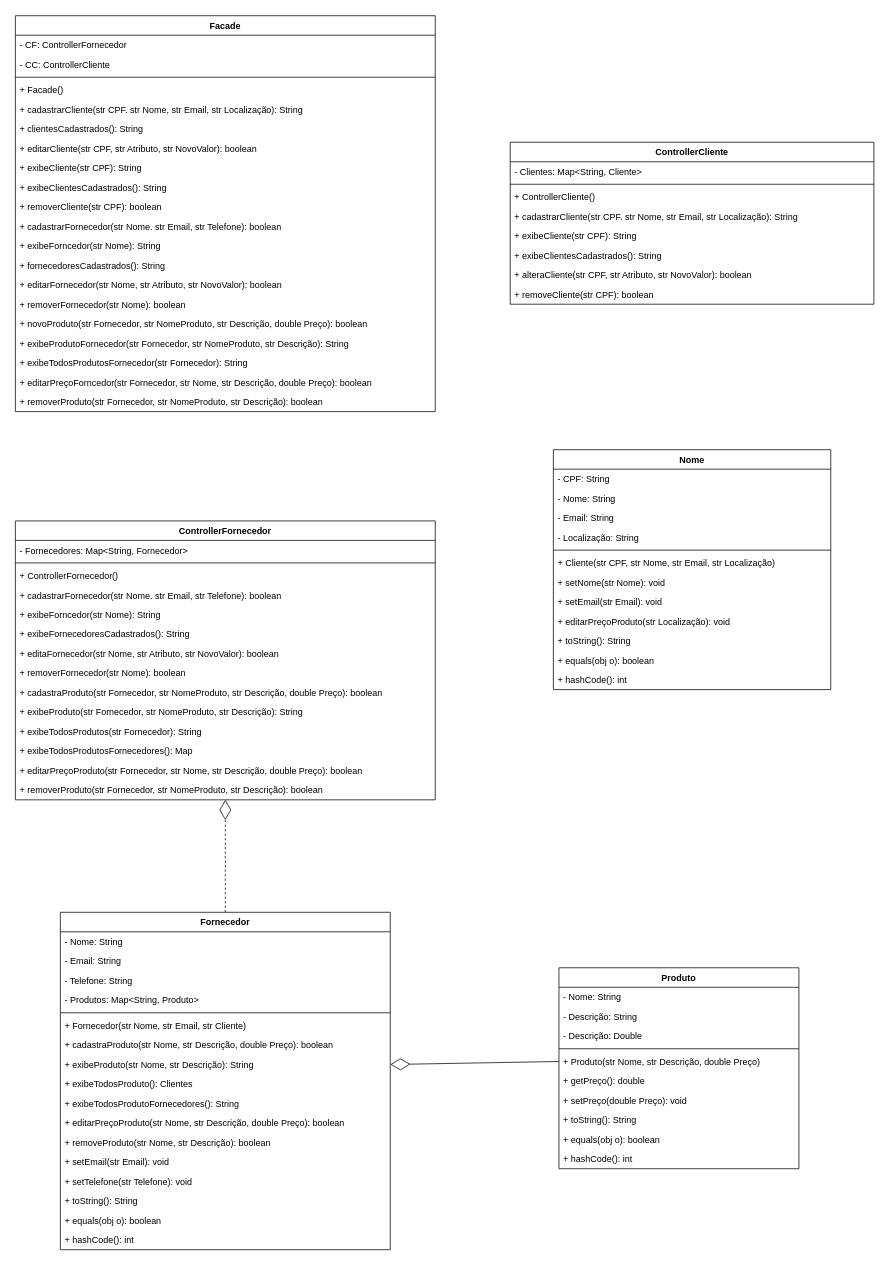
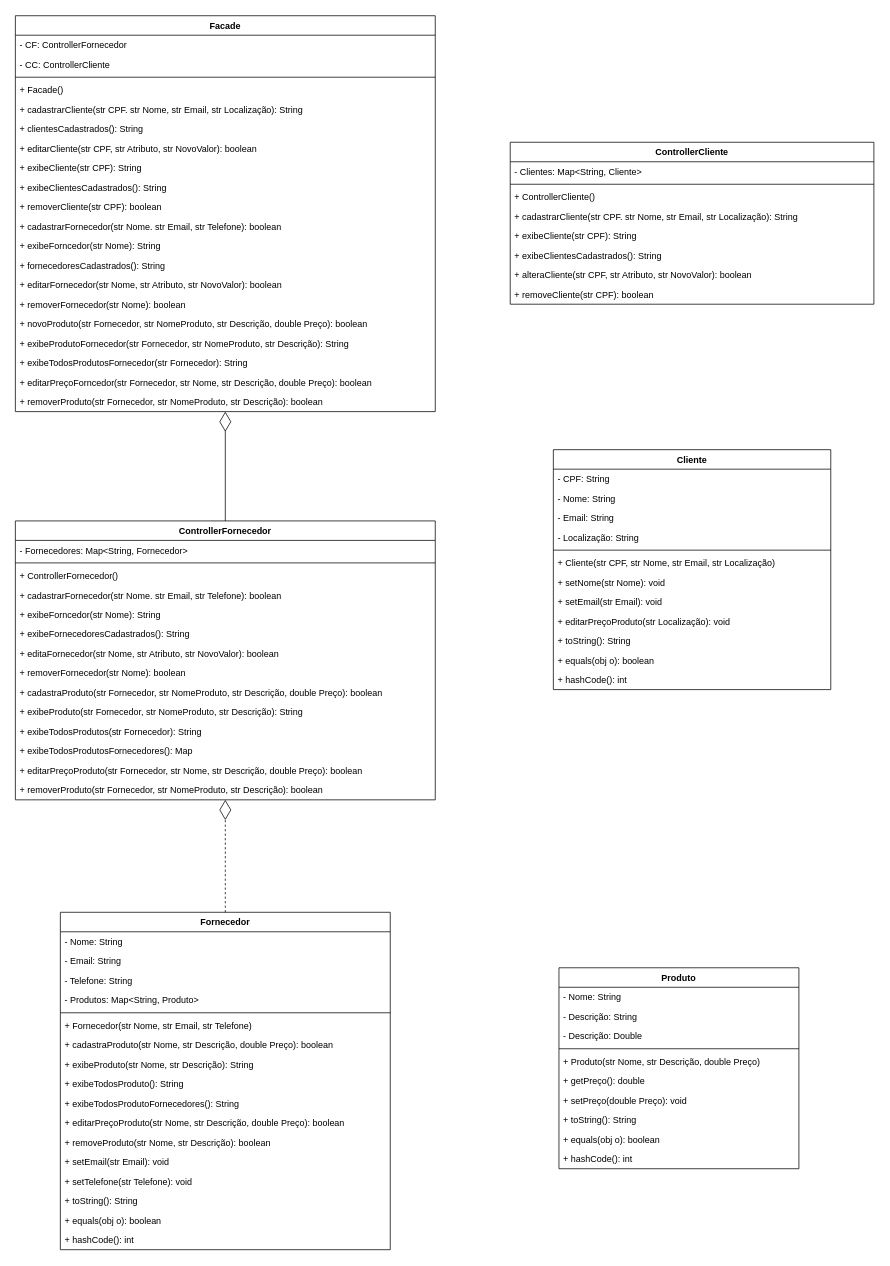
node "Nome": label "Nome" -> "Cliente"
edge "ControllerFornecedor" -> "Facade": added
node "+ Fornecedor(str Nome, str Email, str Cliente)": label "+ Fornecedor(str Nome, str Email, str Cliente)" -> "+ Fornecedor(str Nome, str Email, str Telefone)"
edge "+ Produto(str Nome, str Descrição, double Preço)" -> "+ exibeProduto(str Nome, str Descrição): String": removed
node "+ exibeTodosProduto(): Clientes": label "+ exibeTodosProduto(): Clientes" -> "+ exibeTodosProduto(): String"
